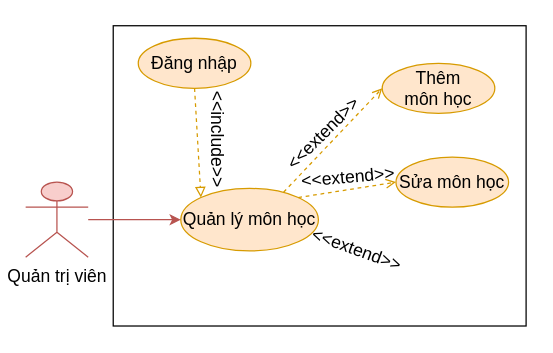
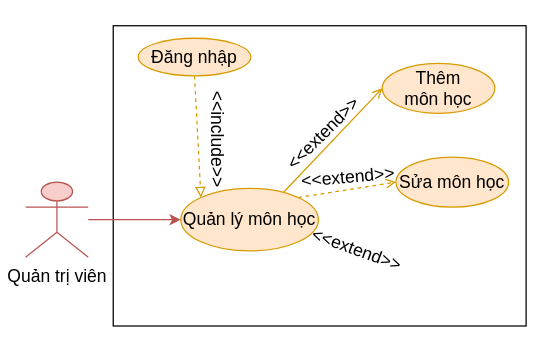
node "Đăng nhập": size 113x50 -> 113x38
edge "Quản lý môn học" -> "Thêm môn học": style dashed -> solid
